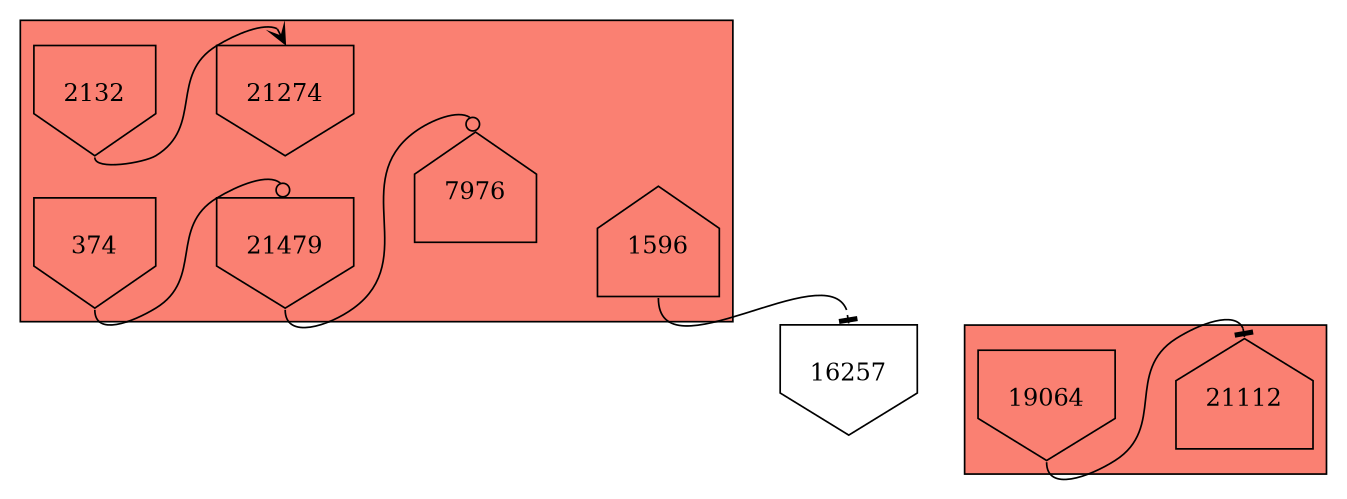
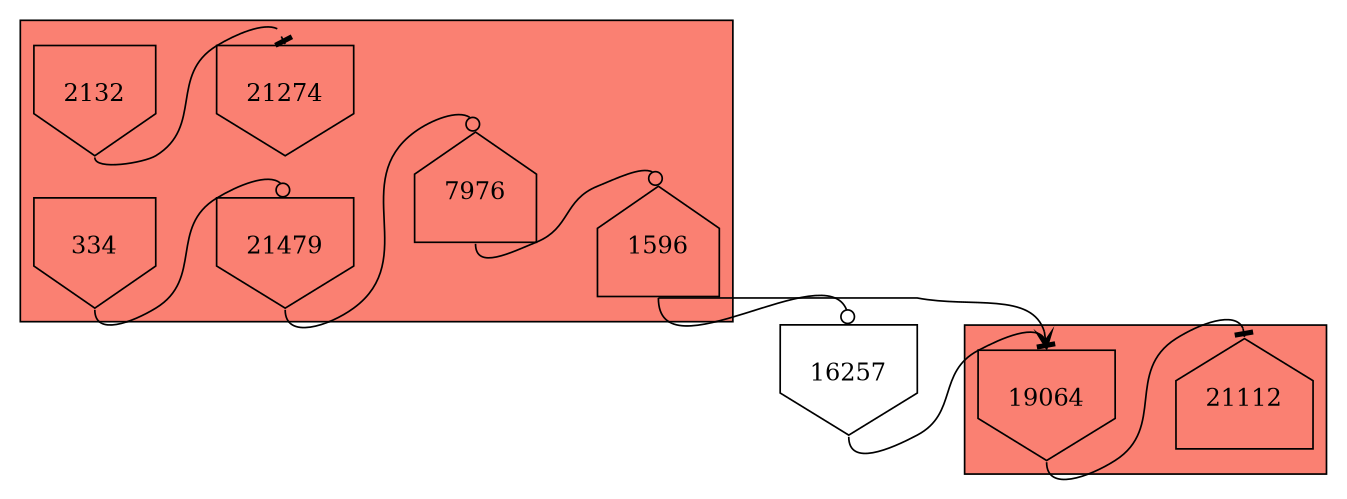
edge "2132" -> "21274": arrowhead vee -> tee
edge "7976" -> "1596": added
node "374": label "374" -> "334"
edge "1596" -> "19064": added
edge "1596" -> "16257": arrowhead tee -> odot
edge "16257" -> "19064": added
